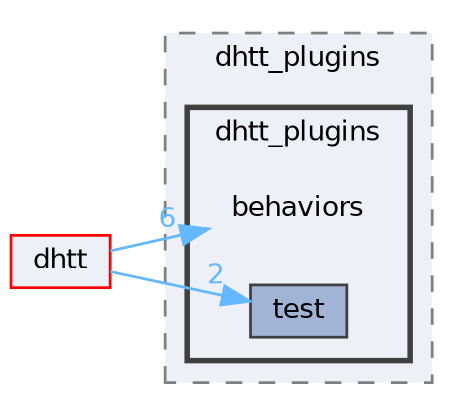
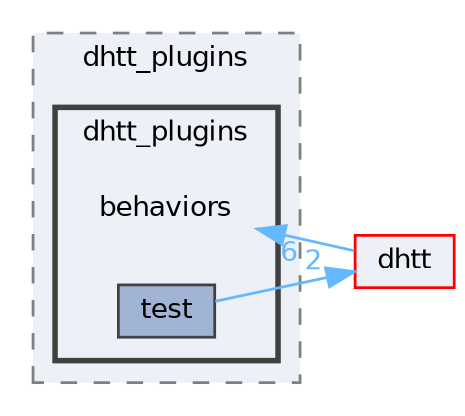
edge "dhtt" -> "test": reversed
